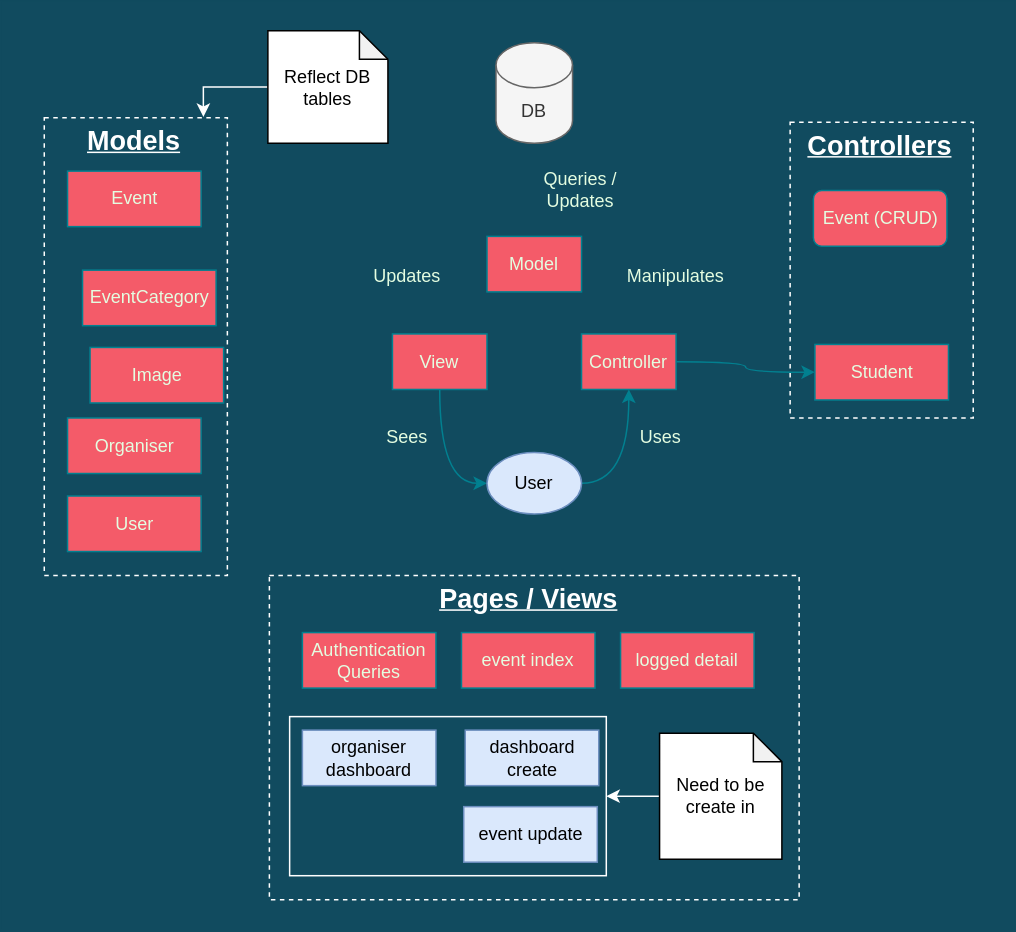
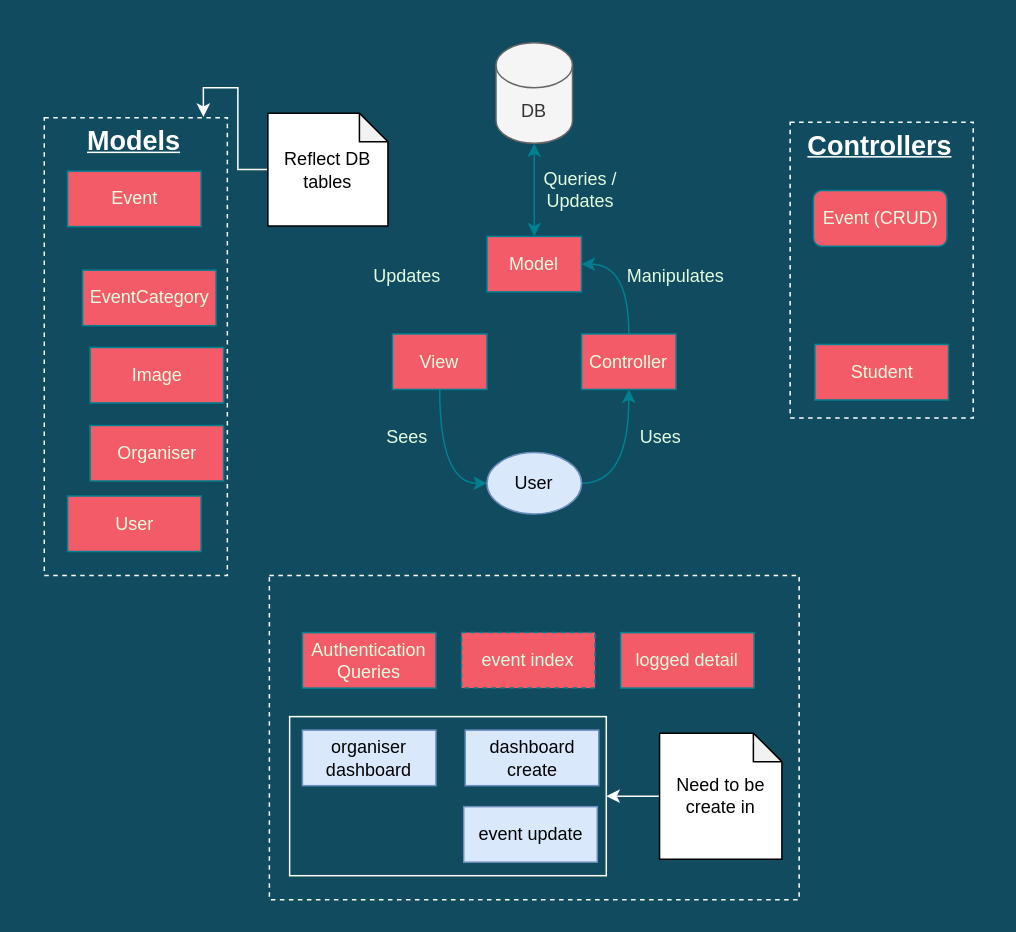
node "Reflect DB tables": moved (328, 87) -> (328, 170)
edge "DB" -- "Model": added
edge "Controller" -> "Student": now "Controller" -> "Model"
node "Organiser": moved (134, 446) -> (157, 453)
node "Pages / Views": removed
node "event index": style solid -> dashed
